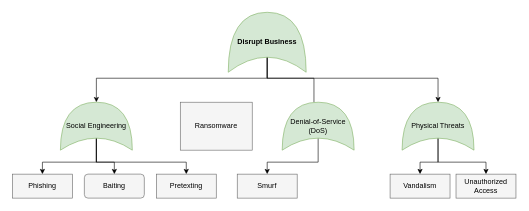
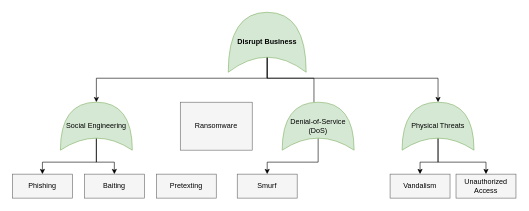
edge "Social Engineering" -> "Pretexting": removed
node "Baiting": shape rounded rectangle -> rectangle
